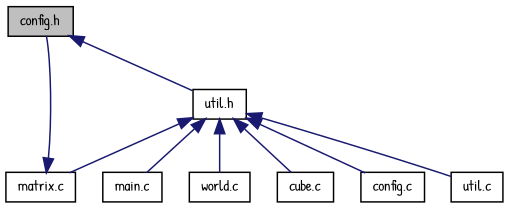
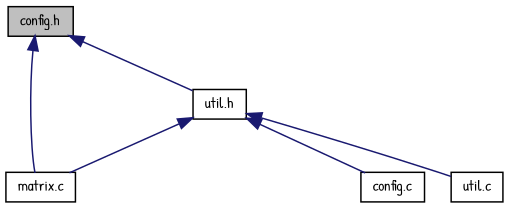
edge "config.h" -> "matrix.c": reversed
node "main.c": removed
node "world.c": removed
node "cube.c": removed
